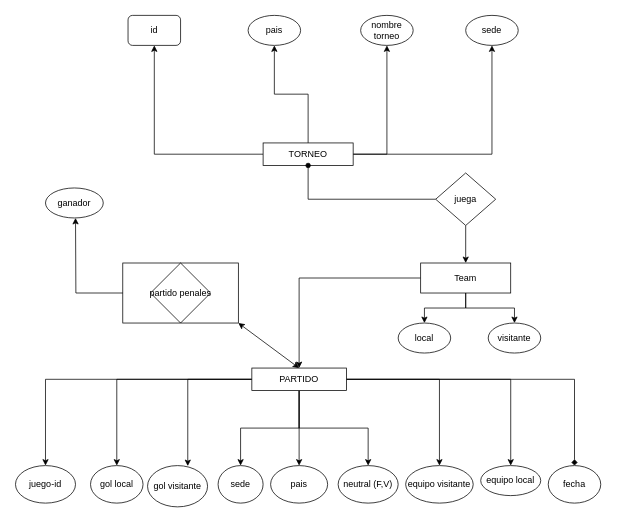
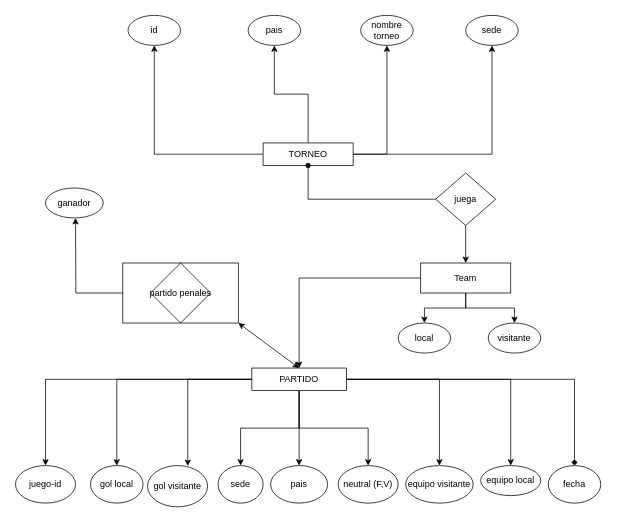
node "id": shape rounded rectangle -> ellipse
